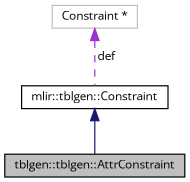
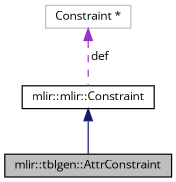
node "mlir::tblgen::Constraint": label "mlir::tblgen::Constraint" -> "mlir::mlir::Constraint"
node "tblgen::tblgen::AttrConstraint": label "tblgen::tblgen::AttrConstraint" -> "mlir::tblgen::AttrConstraint"
